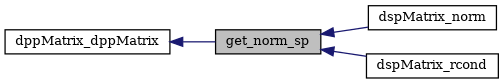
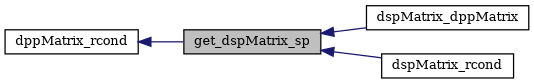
node "dspMatrix_norm": label "dspMatrix_norm" -> "dspMatrix_dppMatrix"
node "dppMatrix_dppMatrix": label "dppMatrix_dppMatrix" -> "dppMatrix_rcond"
node "get_norm_sp": label "get_norm_sp" -> "get_dspMatrix_sp"
